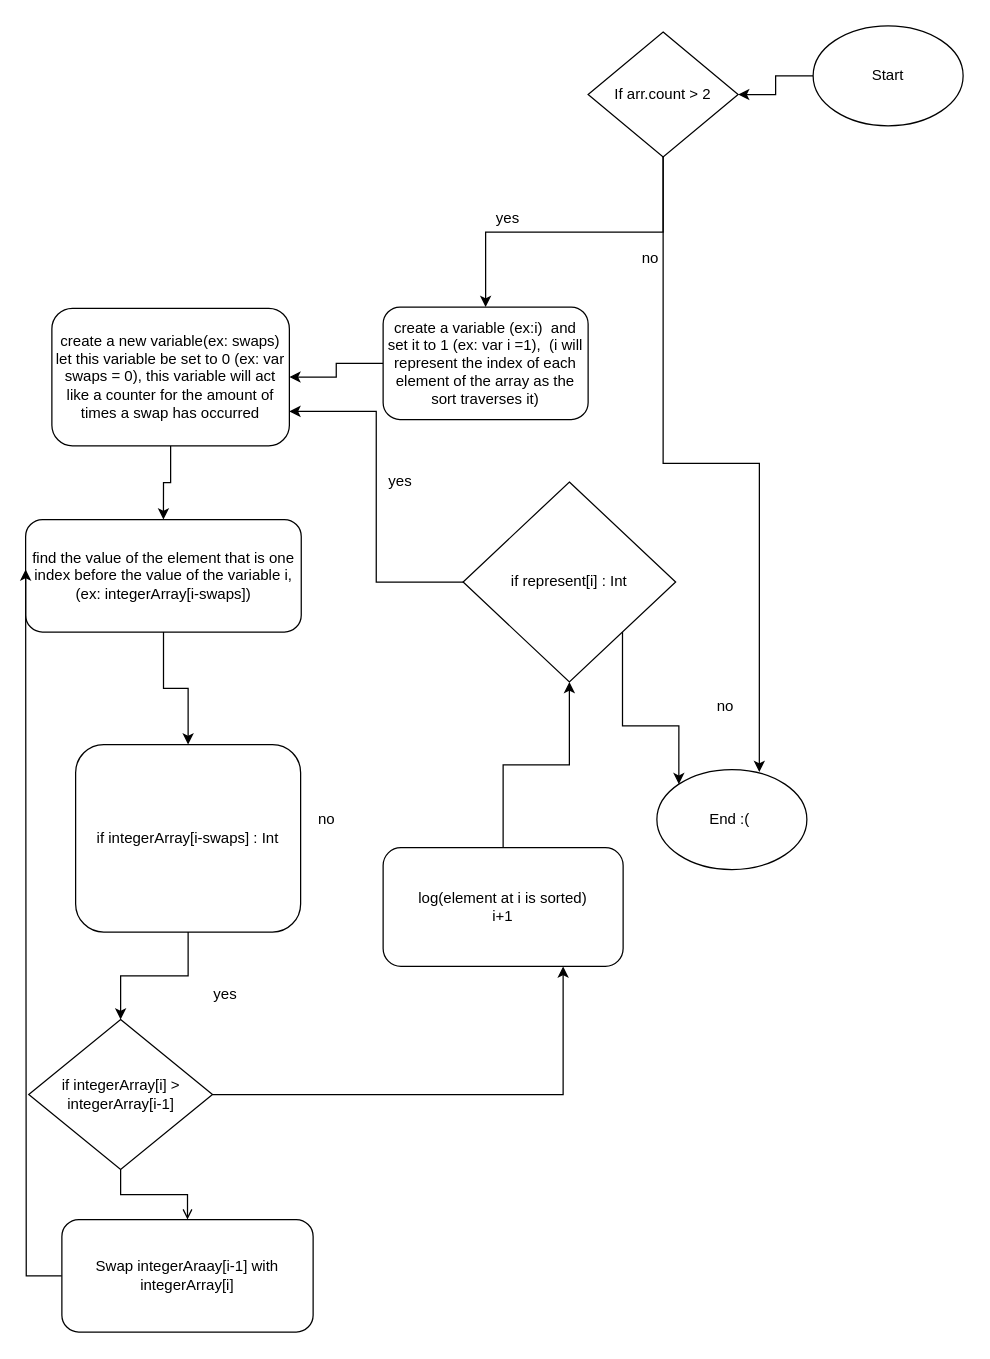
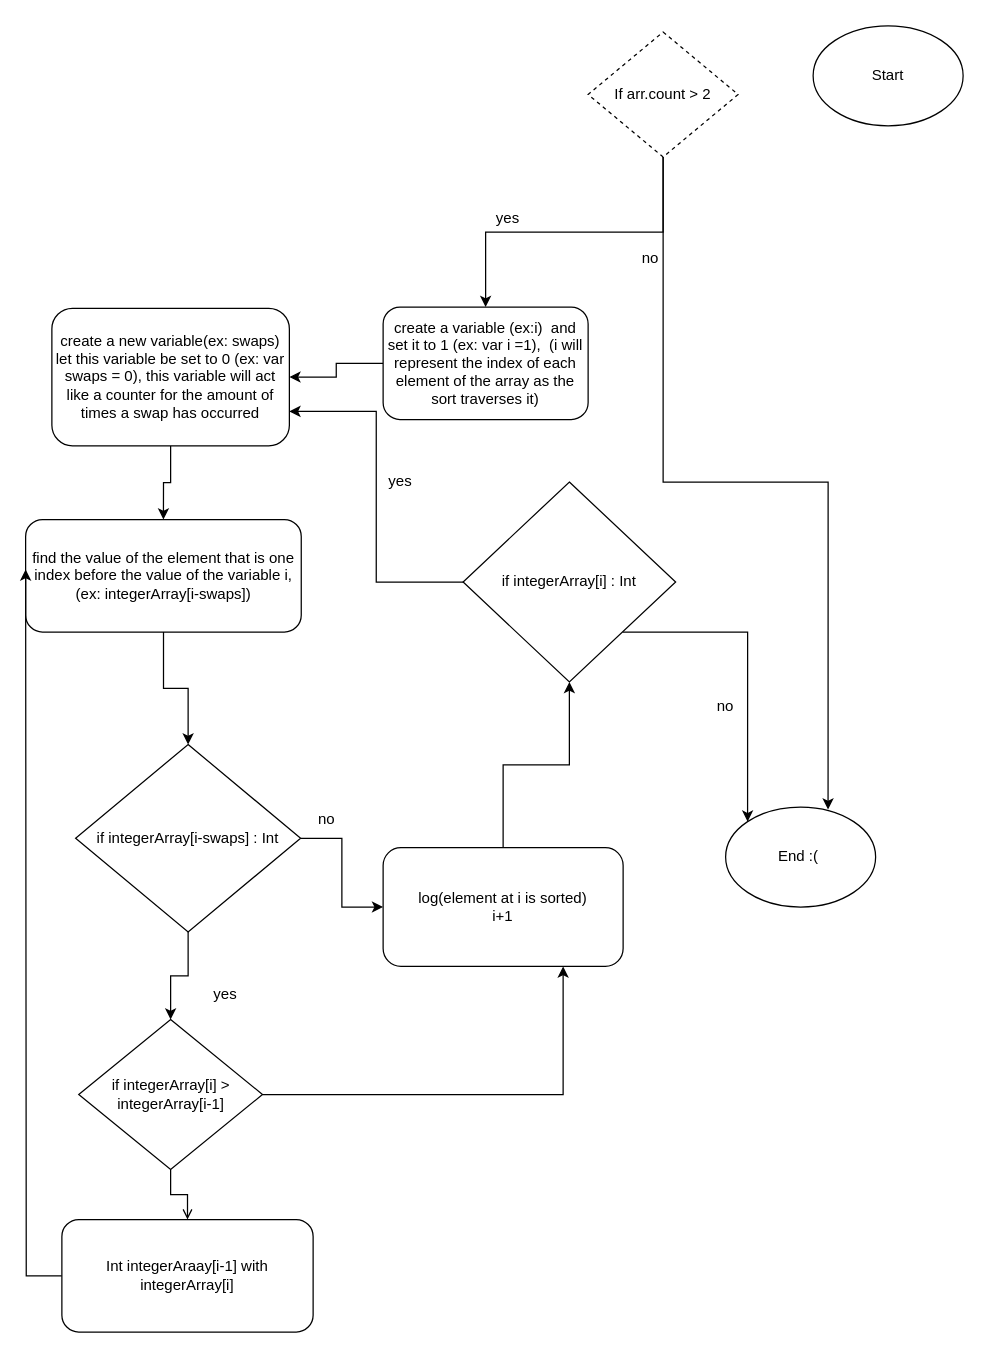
edge "Start" -> "If arr.count > 2": removed
node "If arr.count > 2": style solid -> dashed
node "if represent[i] : Int": label "if represent[i] : Int" -> "if integerArray[i] : Int"
node "End :(": moved (732, 819) -> (801, 857)
node "if integerArray[i-swaps] : Int": shape rounded rectangle -> diamond
edge "if integerArray[i-swaps] : Int" -> "log(element at i is sorted) i+1": added
node "if integerArray[i] > integerArray[i-1]": moved (121, 1094) -> (171, 1094)
node "Swap integerAraay[i-1] with integerArray[i]": label "Swap integerAraay[i-1] with integerArray[i]" -> "Int integerAraay[i-1] with integerArray[i]"
